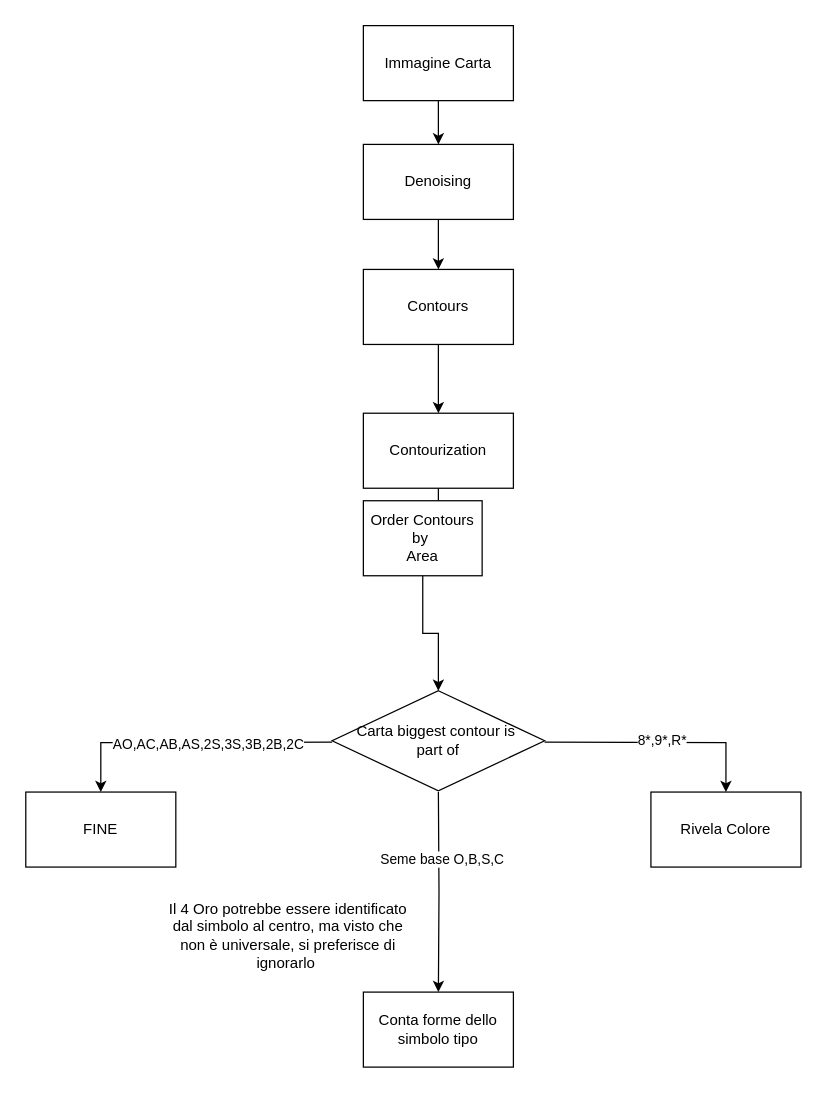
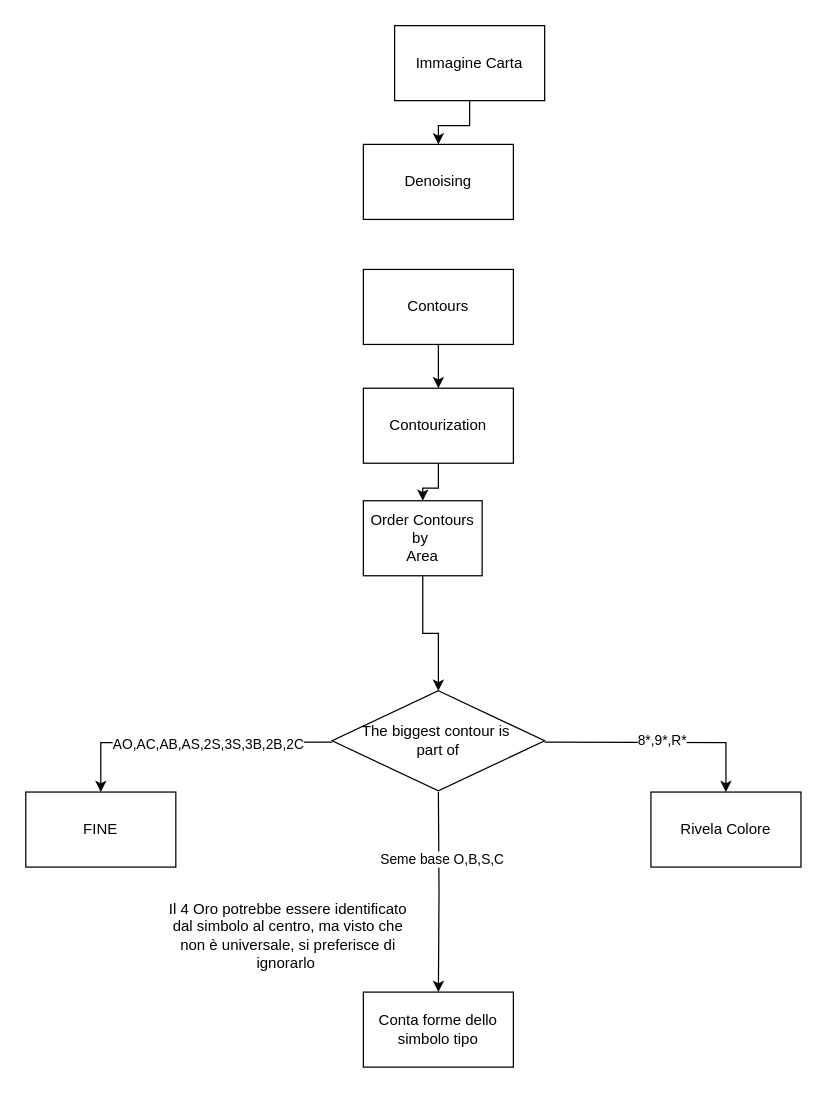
node "Immagine Carta": moved (438, 63) -> (469, 63)
edge "Denoising" -> "Contours": removed
node "Contourization": moved (438, 451) -> (438, 426)
node "Carta biggest contour is part of": label "Carta biggest contour is part of" -> "The biggest contour is part of"
